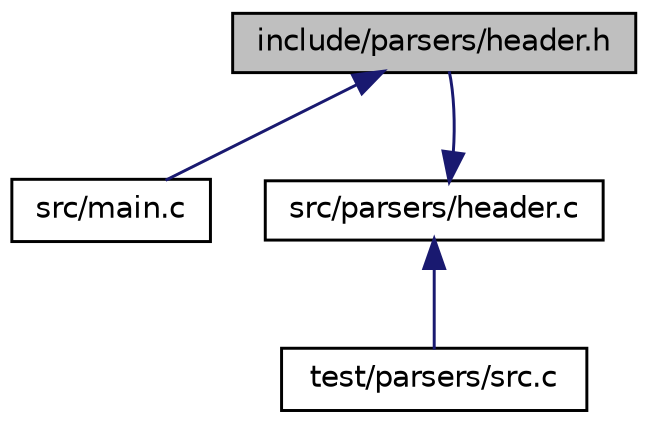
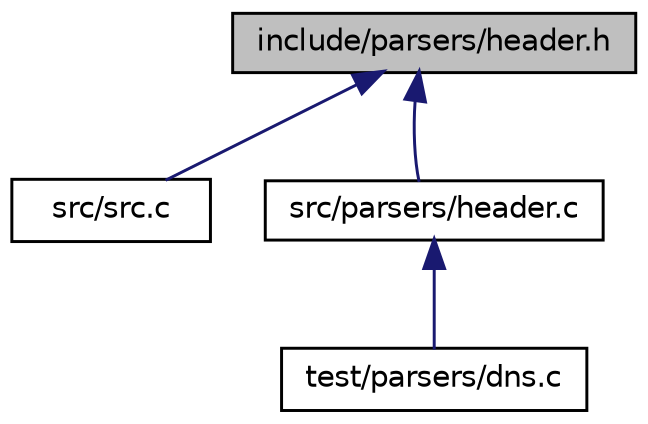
edge "include/parsers/header.h" -> "src/parsers/header.c": reversed
node "src/main.c": label "src/main.c" -> "src/src.c"
node "test/parsers/src.c": label "test/parsers/src.c" -> "test/parsers/dns.c"
